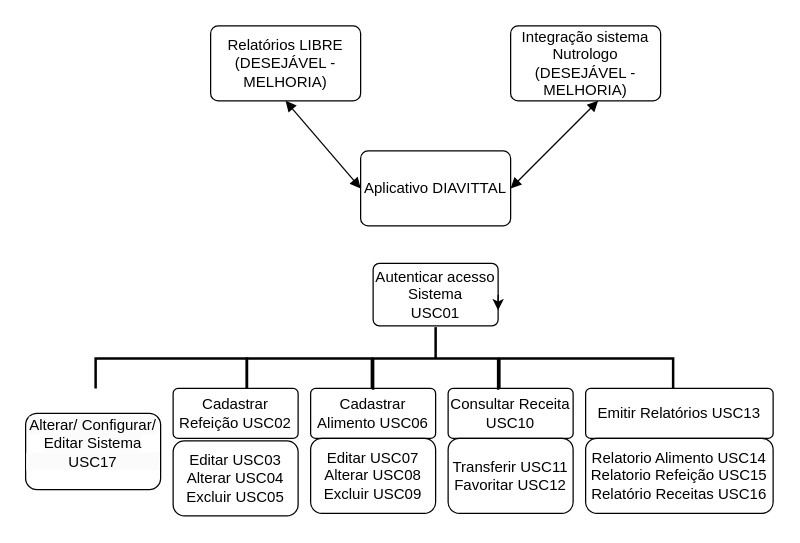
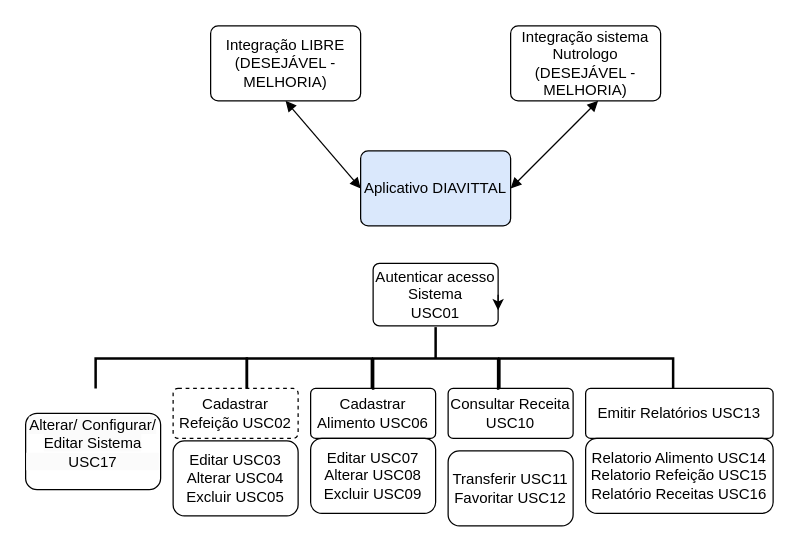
node "Relatórios LIBRE (DESEJÁVEL - MELHORIA)": label "Relatórios LIBRE (DESEJÁVEL - MELHORIA)" -> "Integração LIBRE (DESEJÁVEL - MELHORIA)"
node "Aplicativo DIAVITTAL": fillcolor #ffffff -> #dae8fc
node "Cadastrar Refeição USC02": style solid -> dashed
node "Transferir USC11 Favoritar USC12": moved (511, 476) -> (511, 488)
